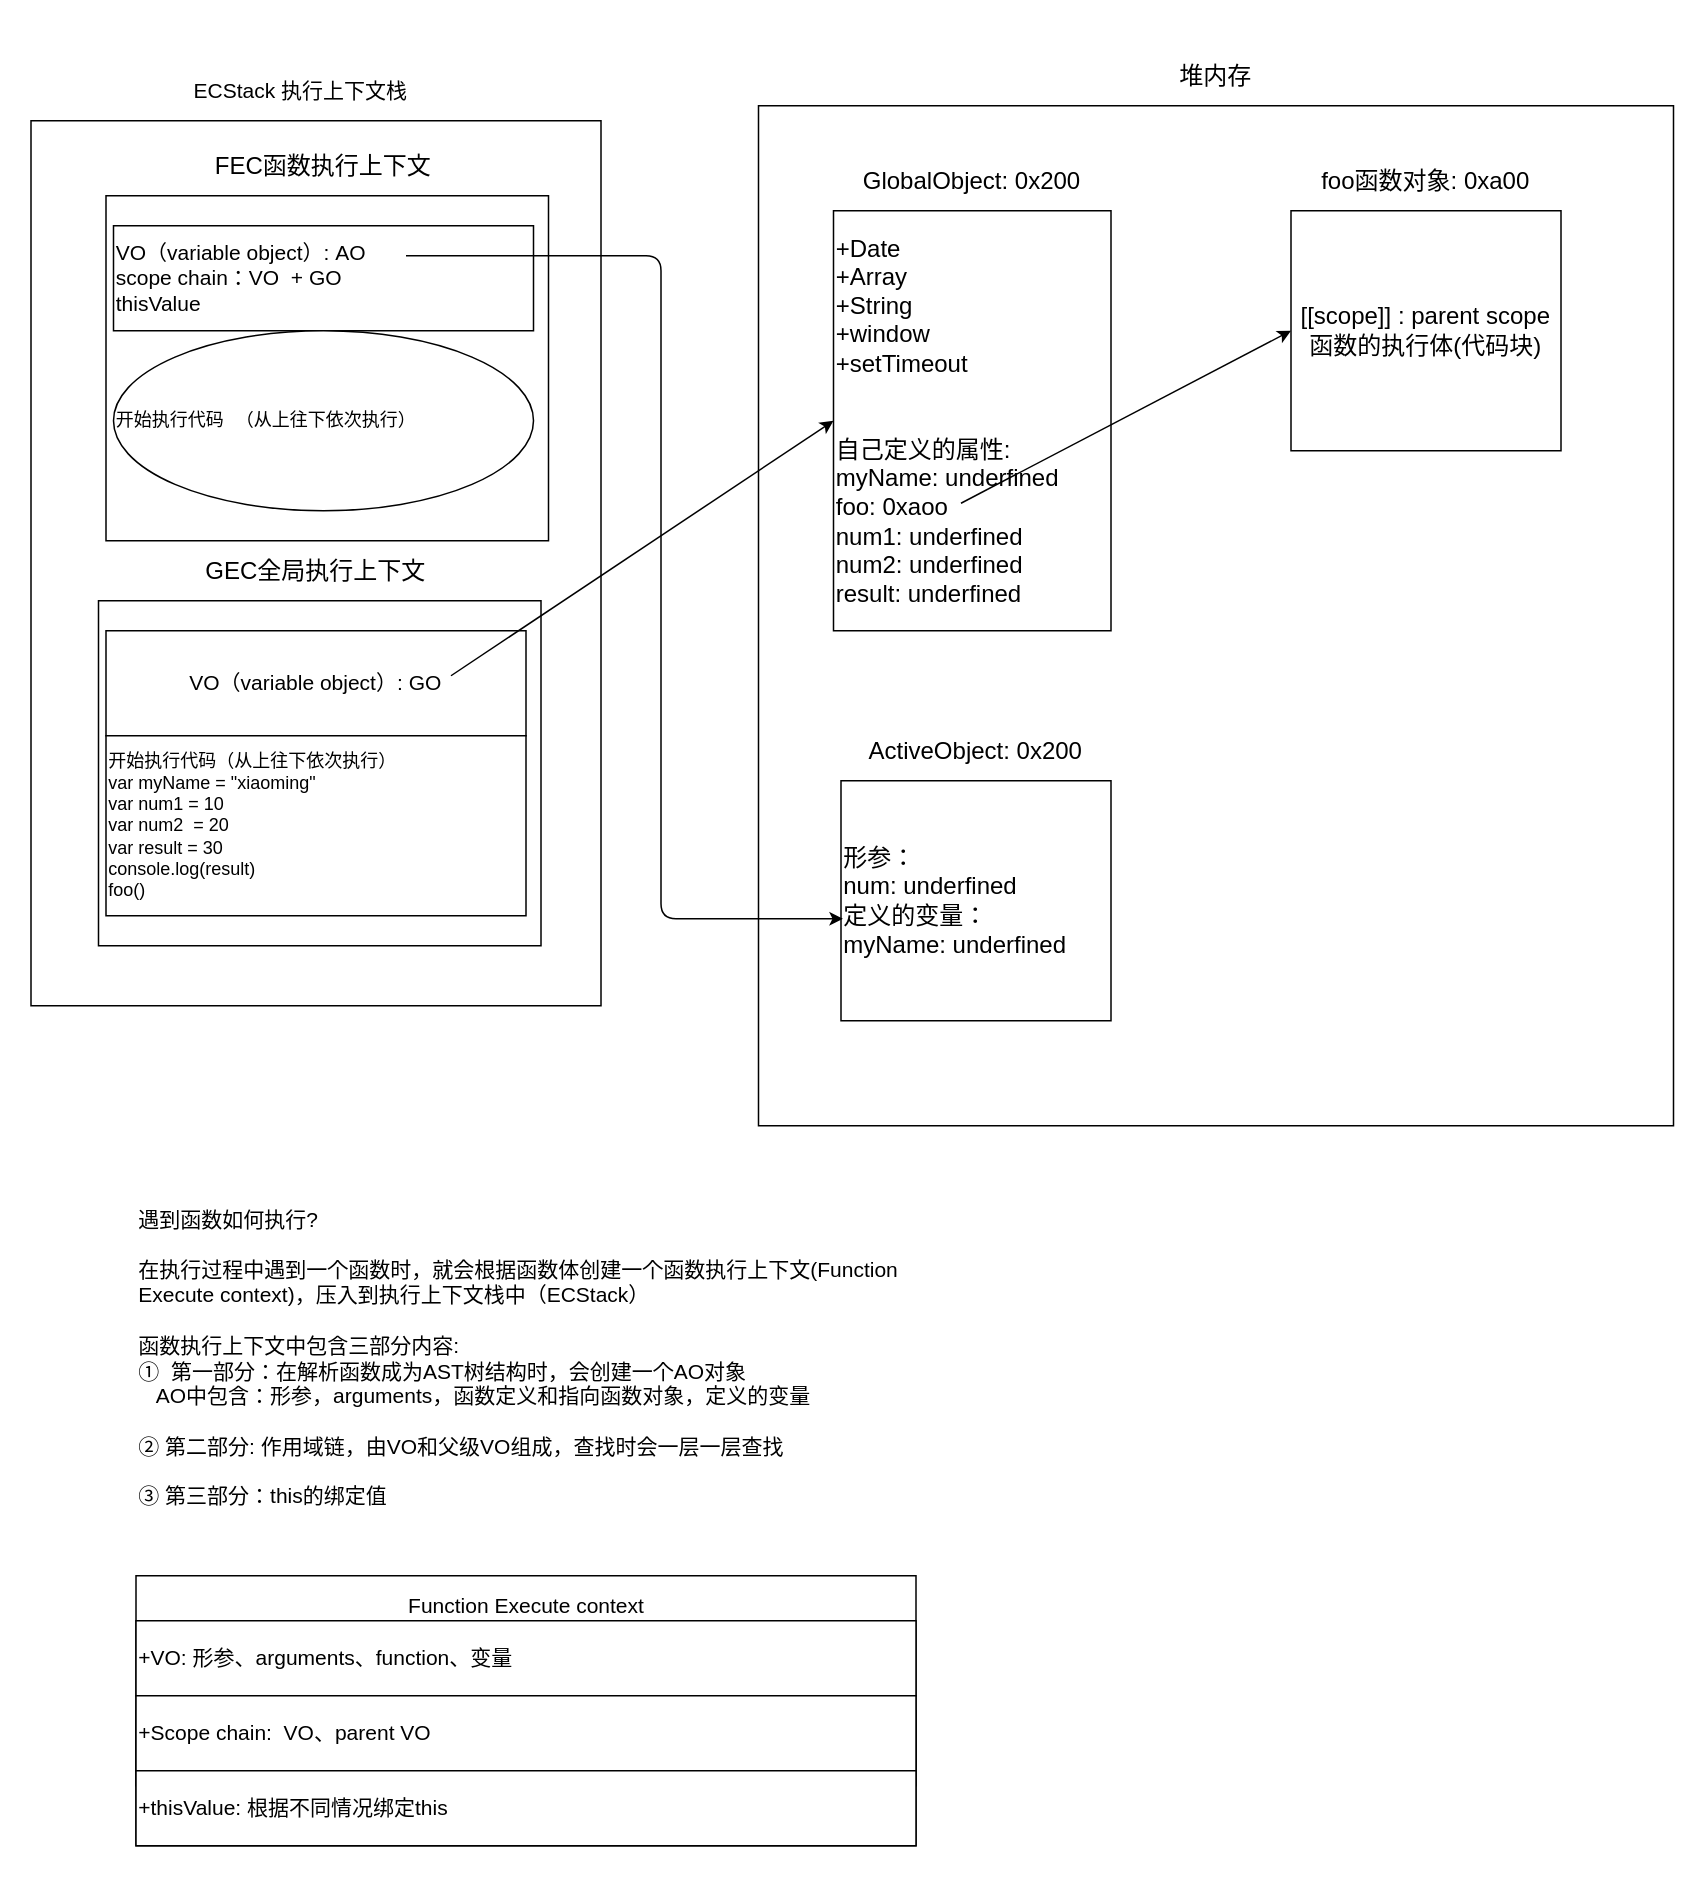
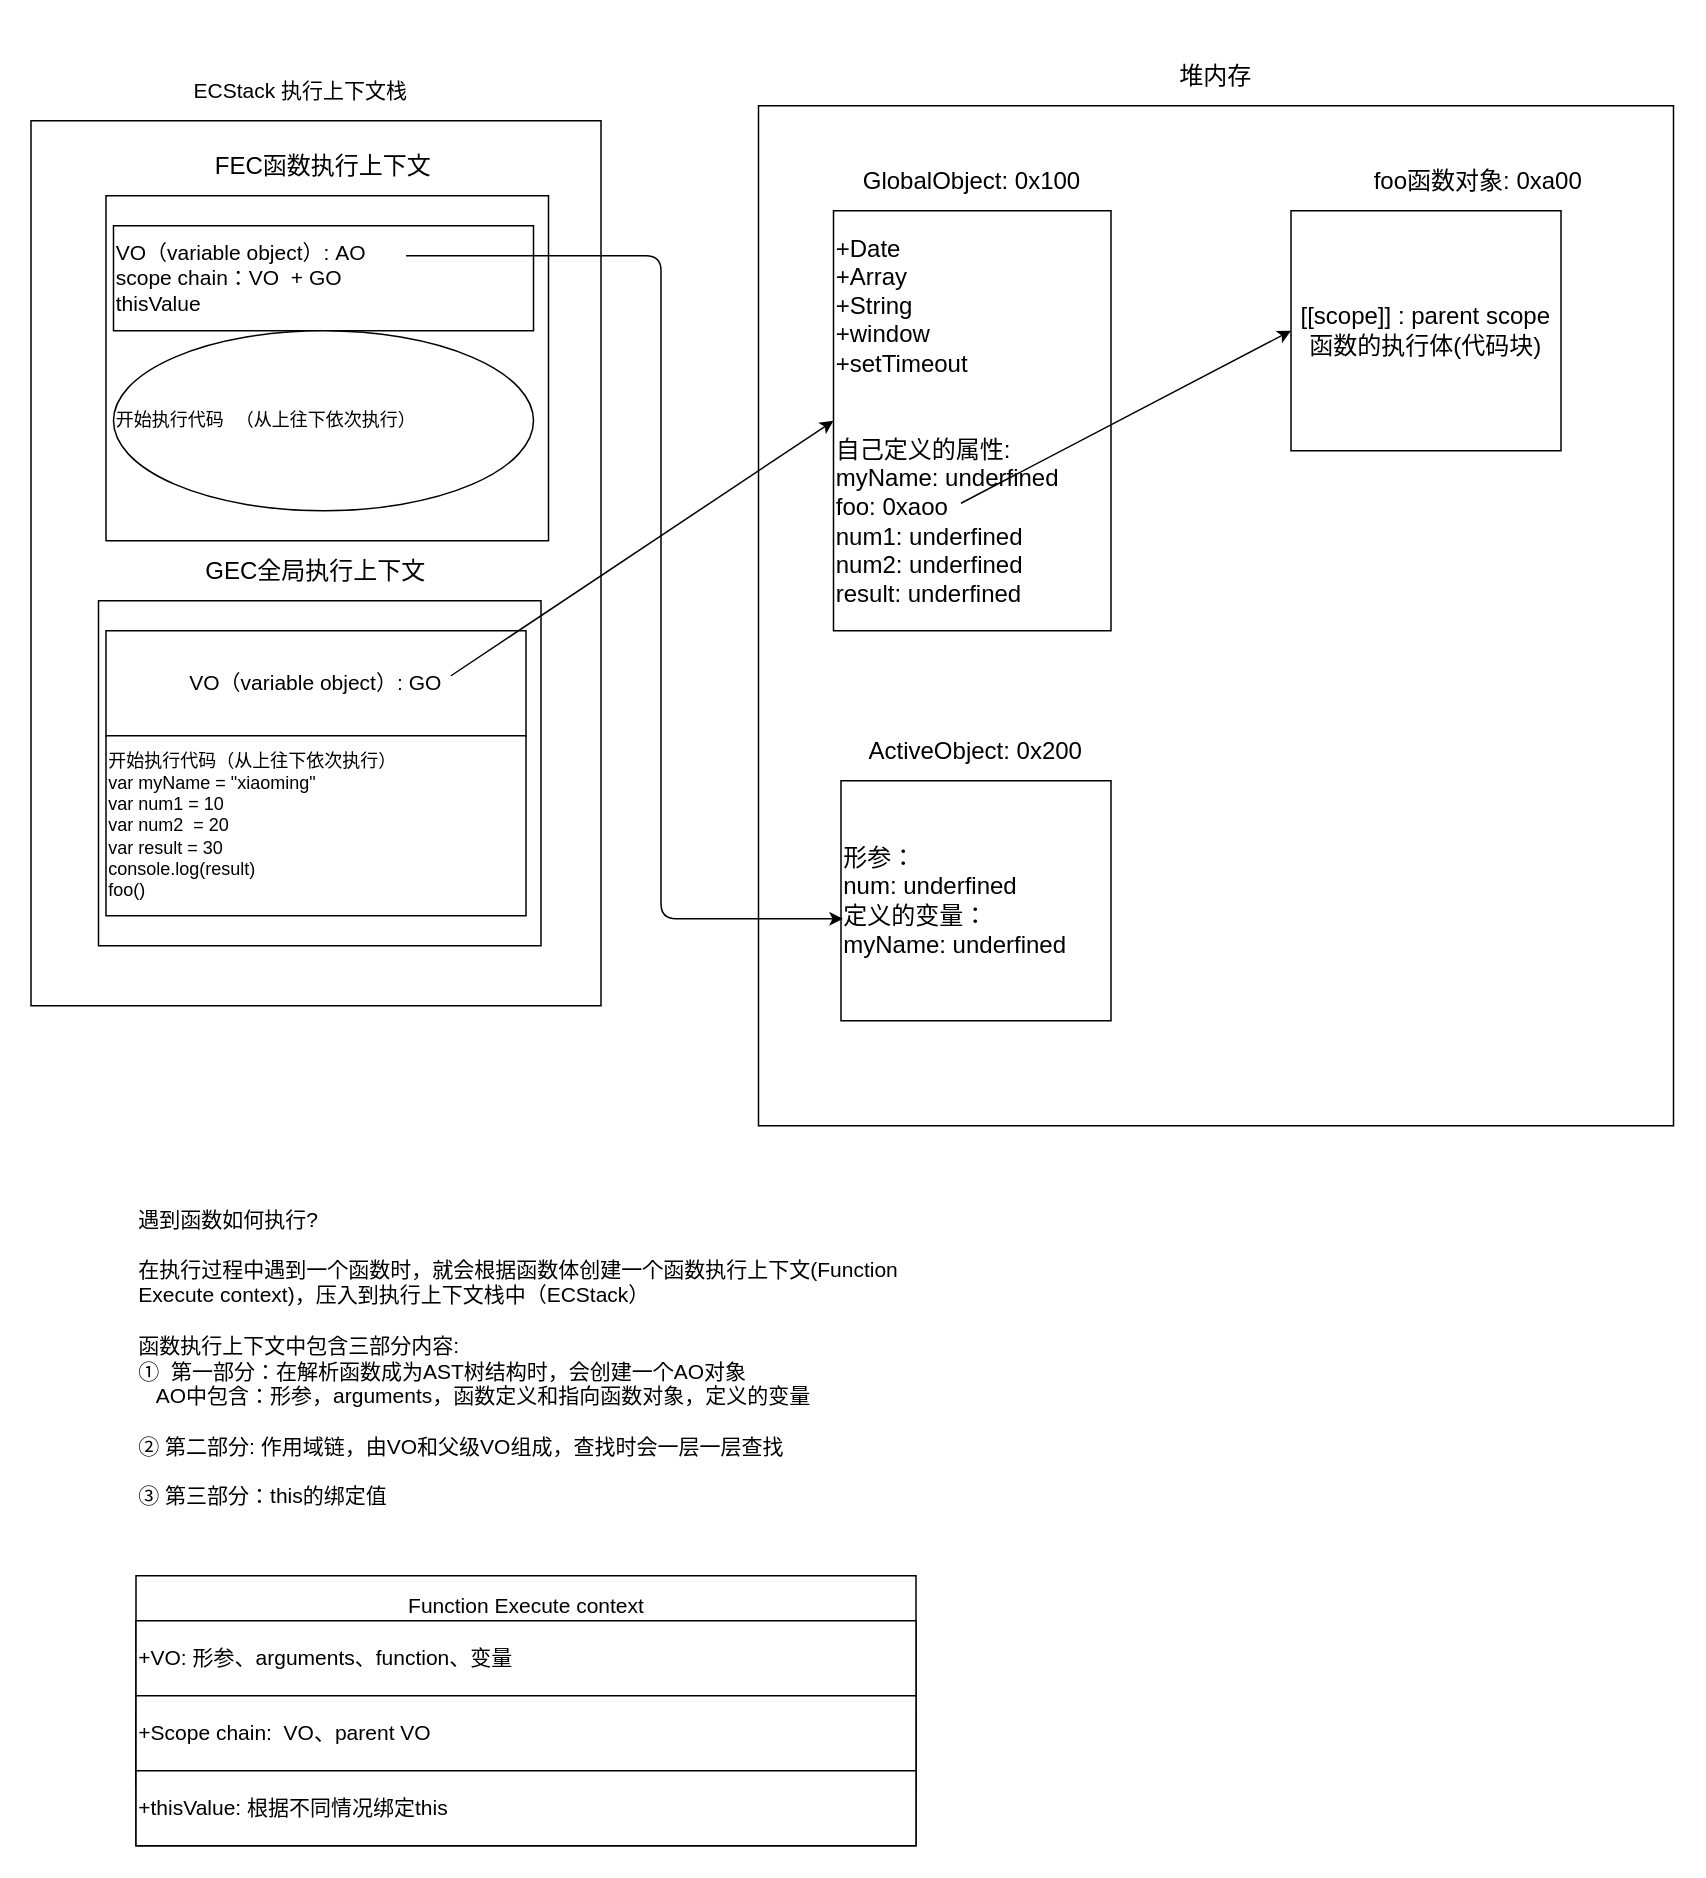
node "GlobalObject: 0x200": label "GlobalObject: 0x200" -> "GlobalObject: 0x100"
node "foo函数对象: 0xa00": moved (1426, 181) -> (1478, 181)
